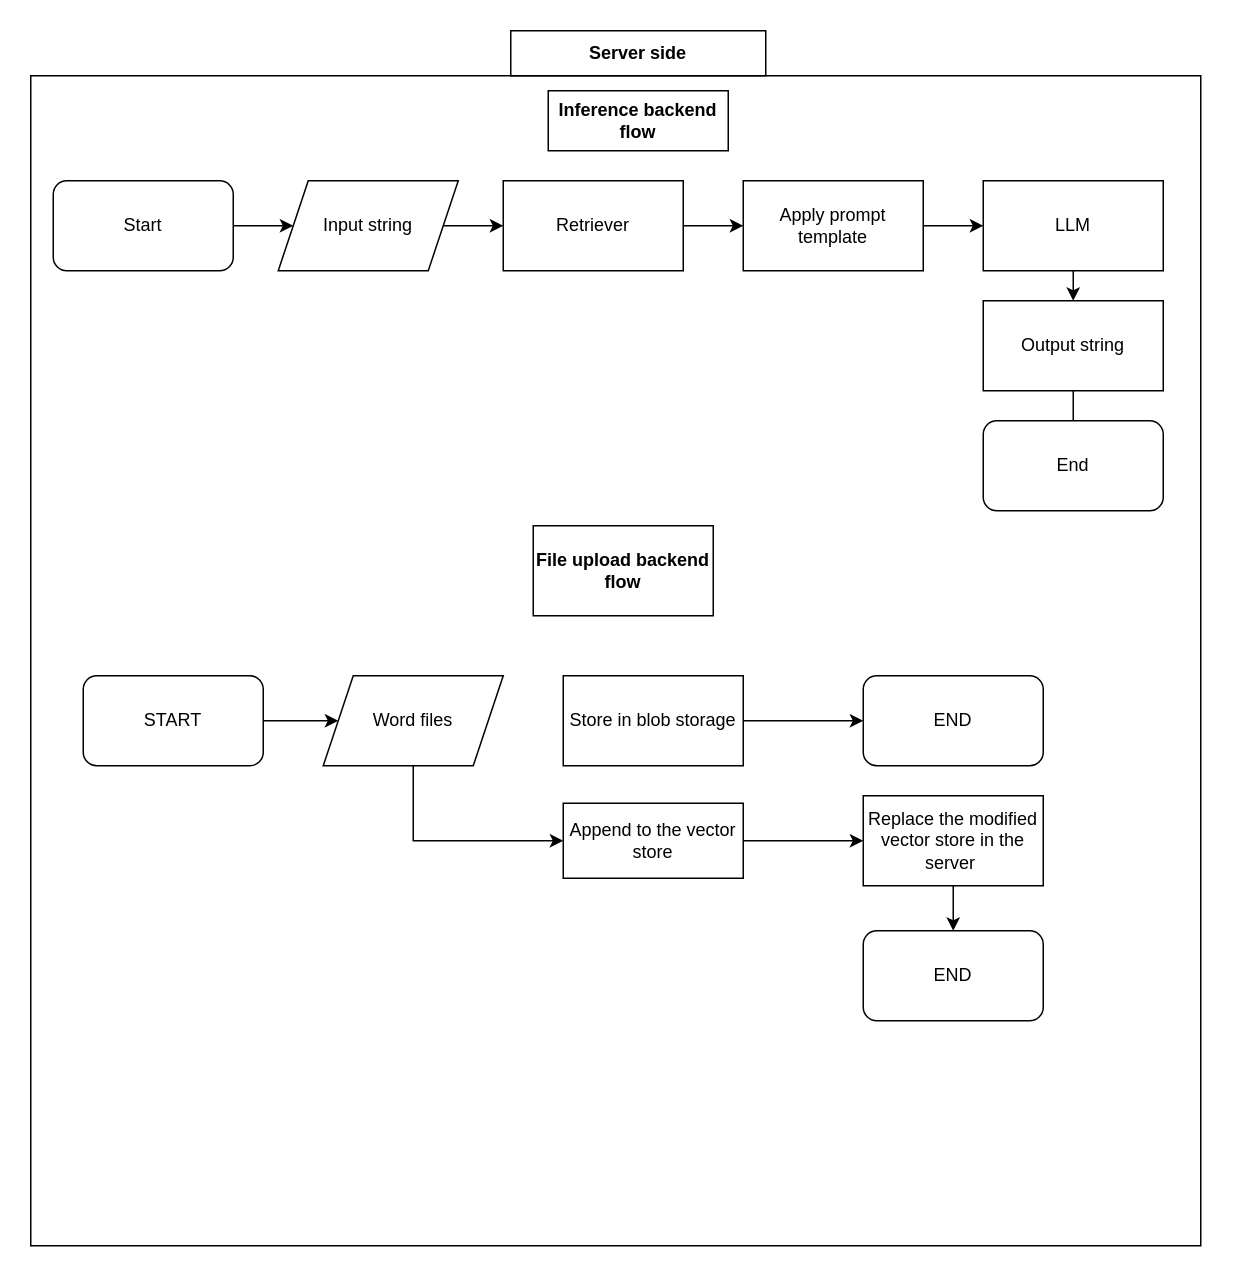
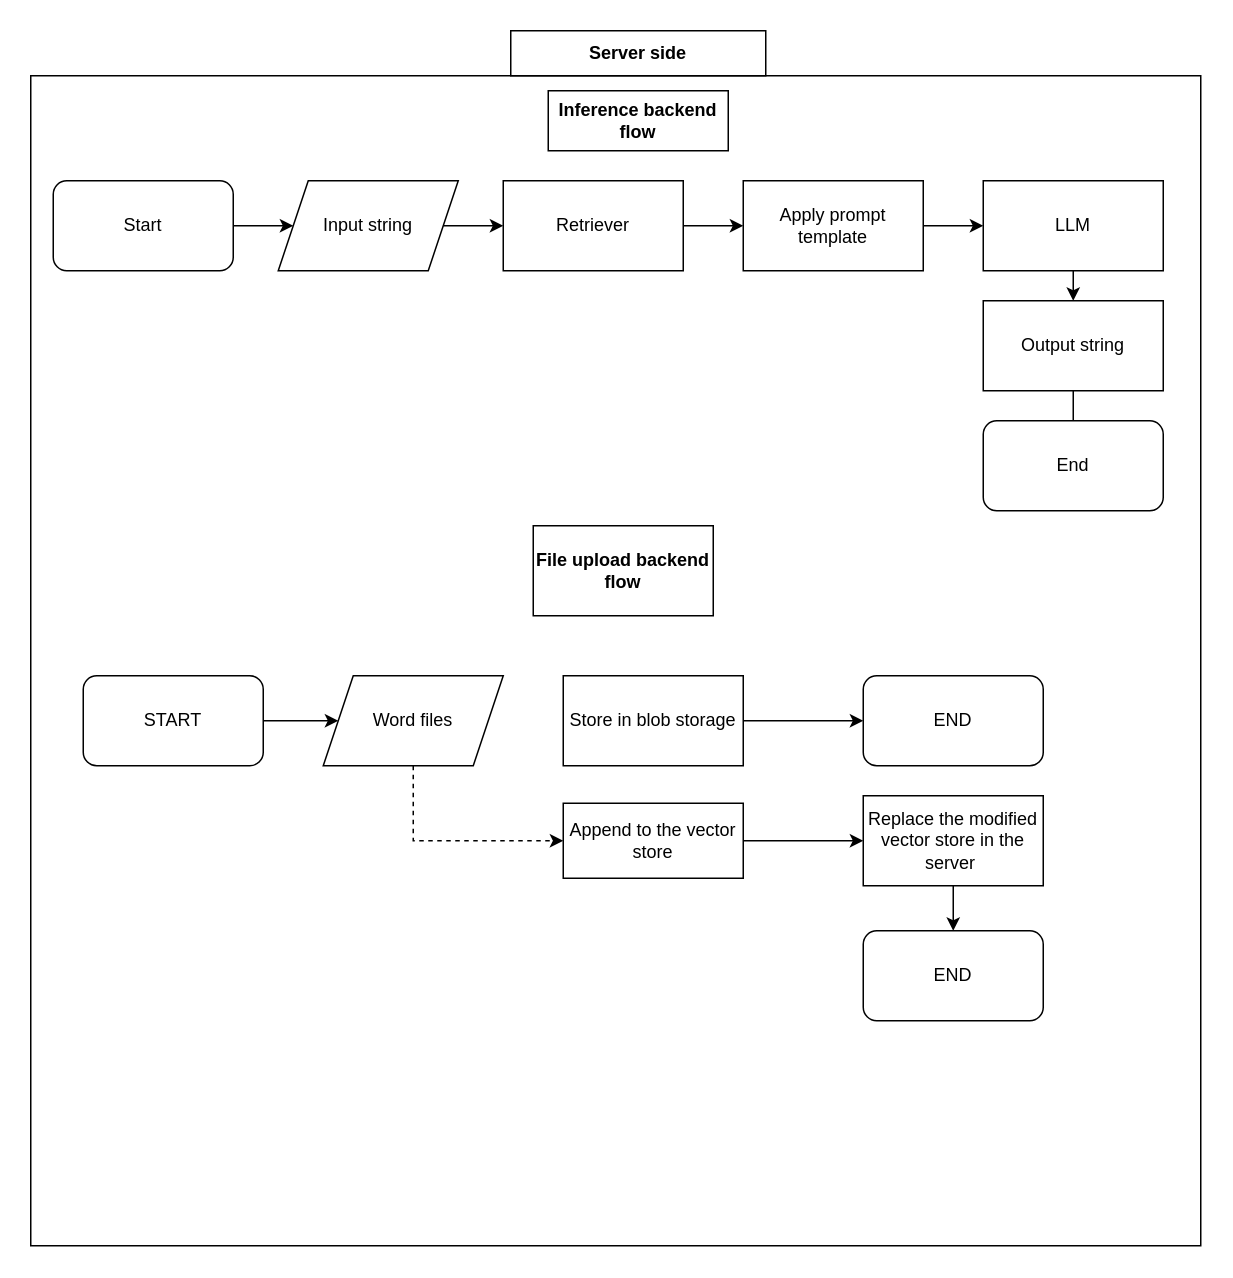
edge "Word files" -> "Append to the vector store": style solid -> dashed
